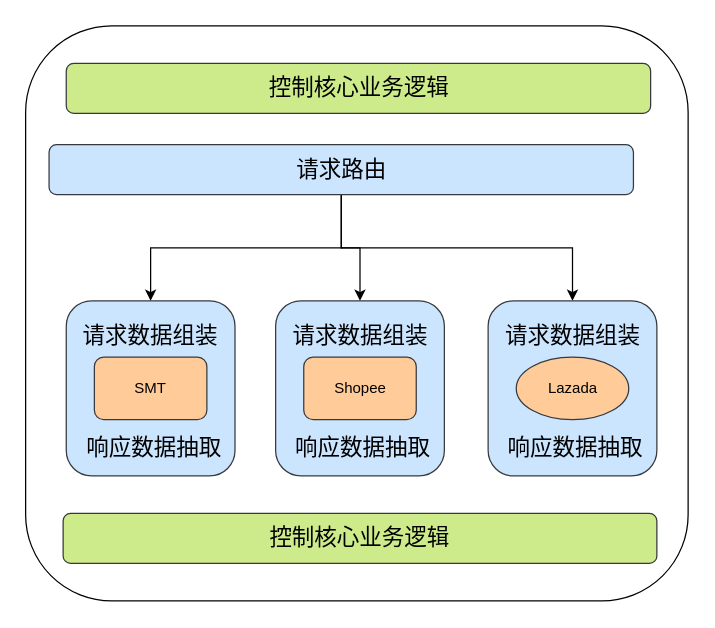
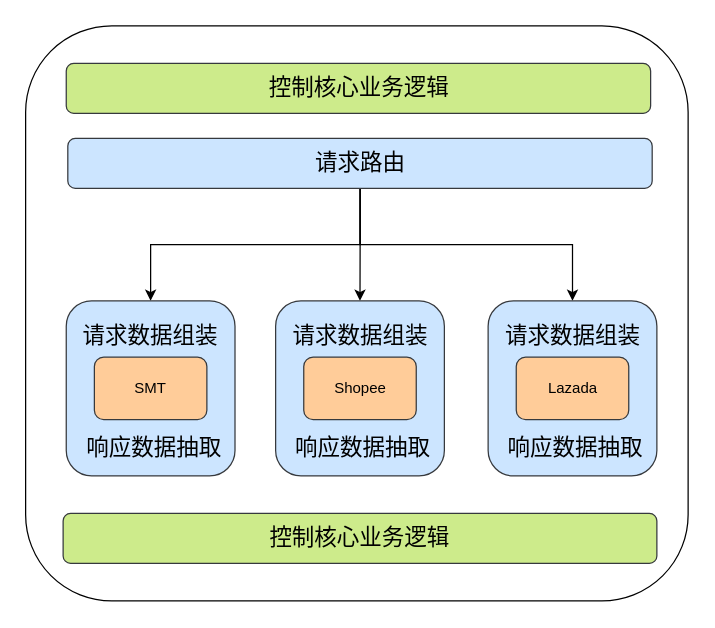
node "请求路由": moved (341, 169) -> (360, 163)
node "Lazada": shape ellipse -> rounded rectangle
